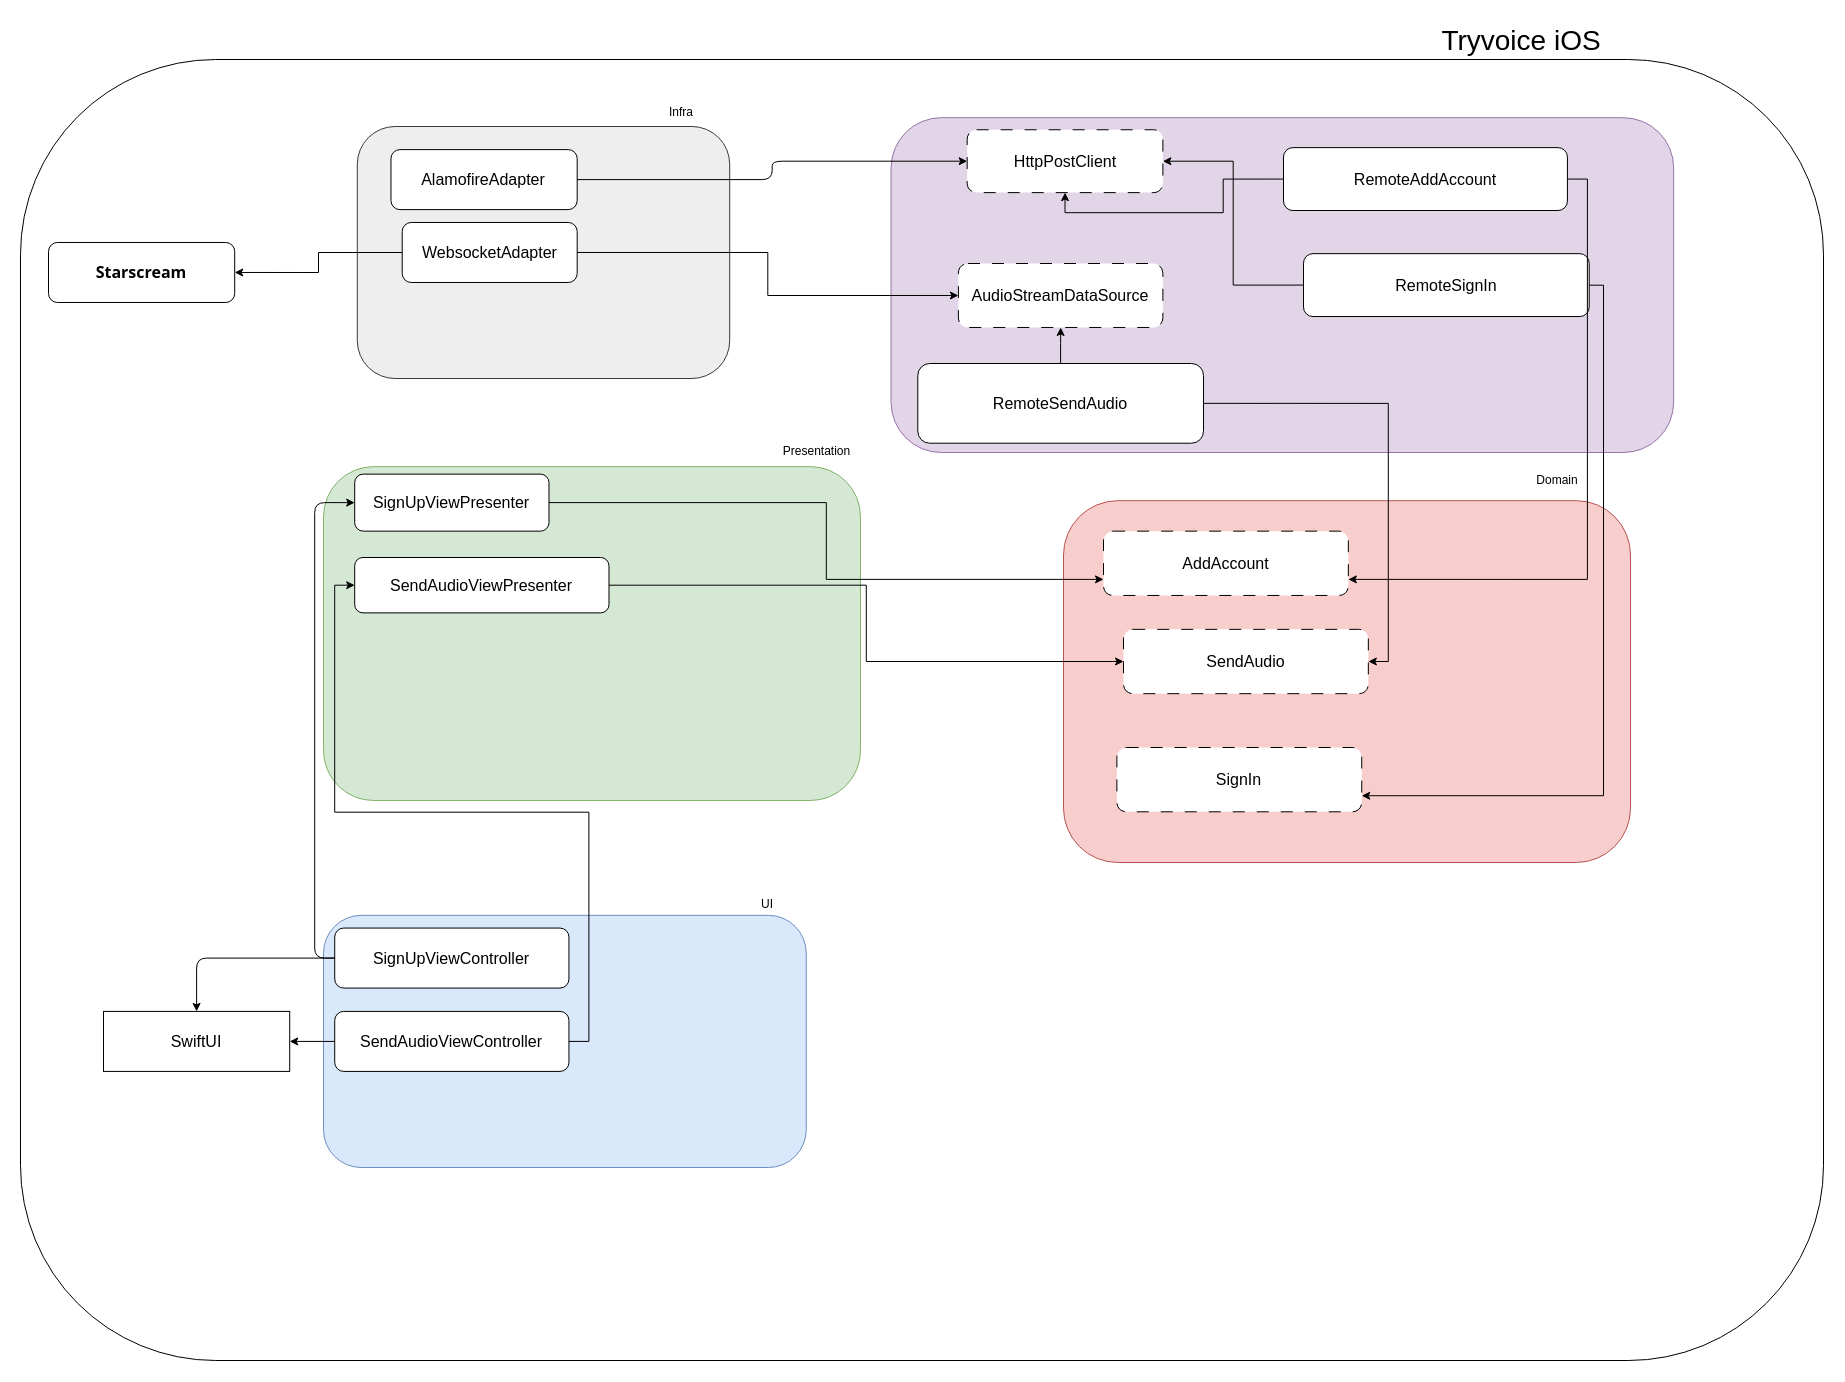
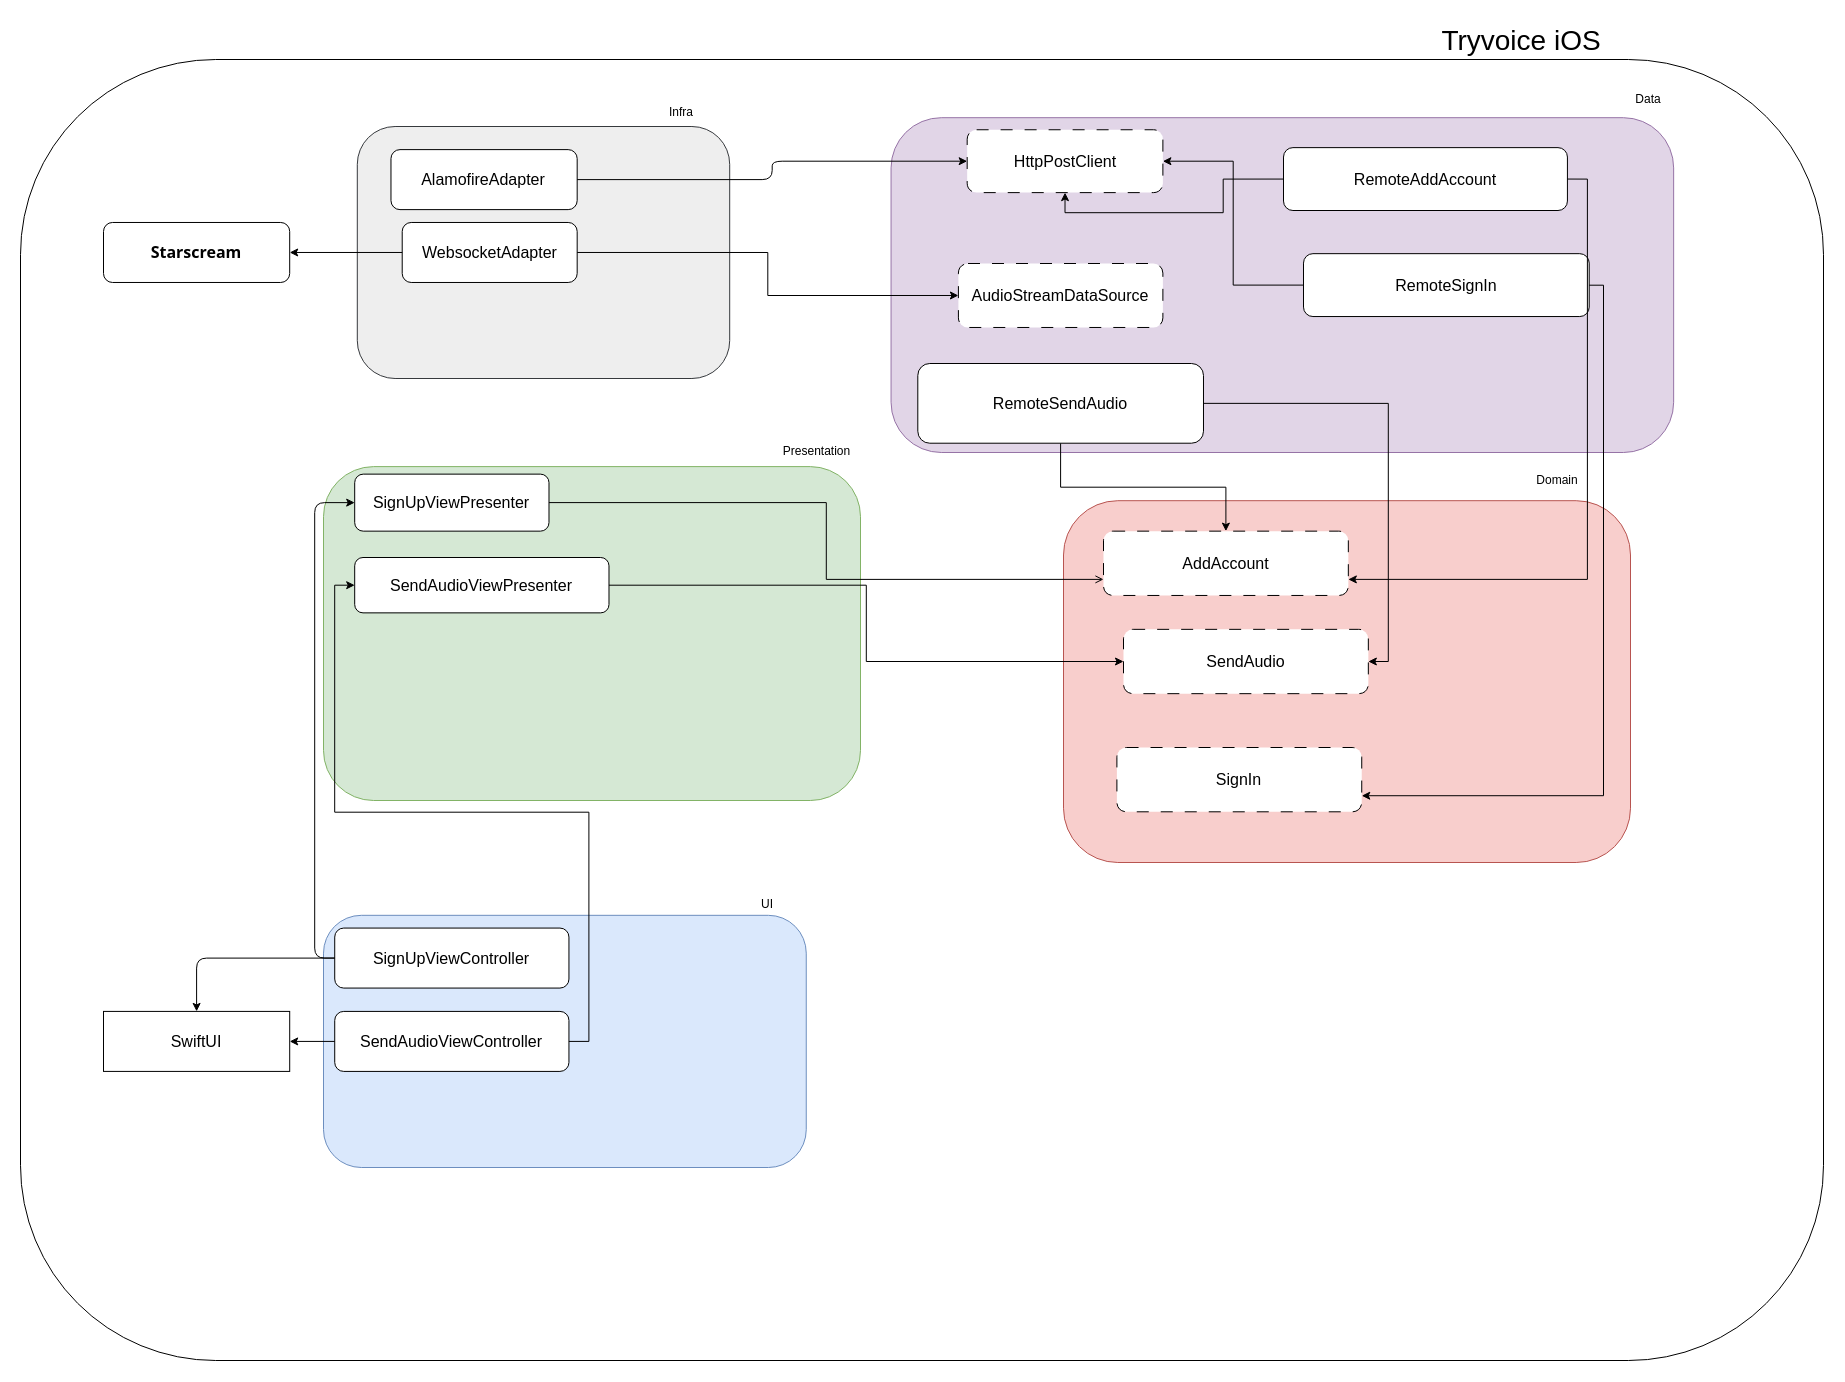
node "Data": added
node "Starscream": moved (142, 272) -> (197, 252)
edge "RemoteSendAudio" -> "AudioStreamDataSource": now "RemoteSendAudio" -> "AddAccount"
edge "SignUpViewPresenter" -> "AddAccount": arrowhead classic -> open
